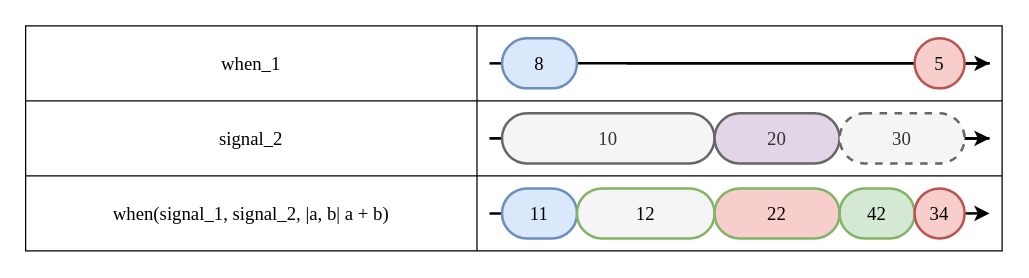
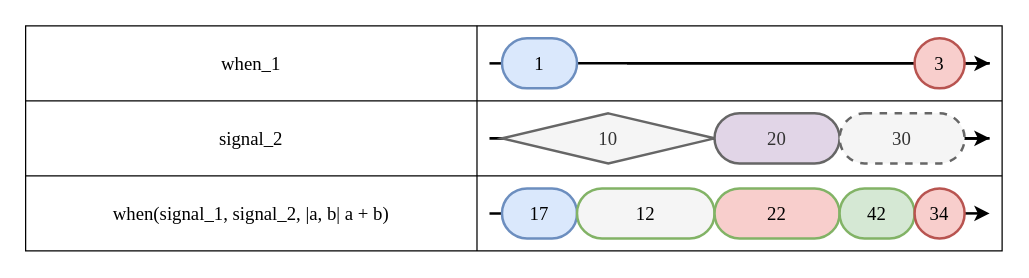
node "8": label "8" -> "1"
node "5": label "5" -> "3"
node "10": shape rounded rectangle -> diamond
node "11": label "11" -> "17"
